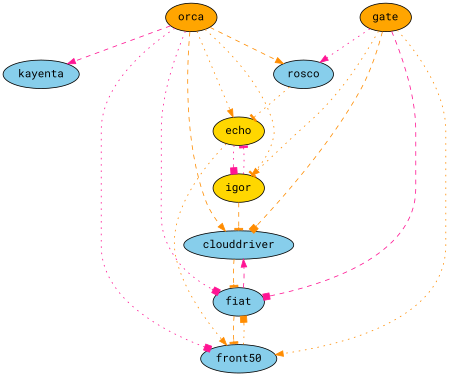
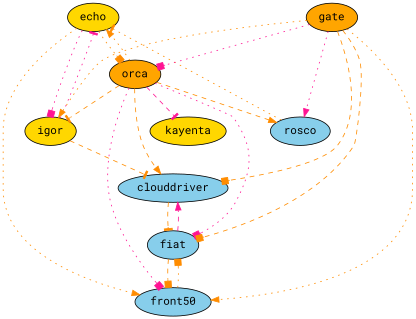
edge "orca" -> "kayenta": arrowhead normal -> tee
edge "echo" -> "orca": added
edge "gate" -> "orca": added
node "kayenta": fillcolor skyblue -> gold
edge "orca" -> "igor": style dotted -> dashed
edge "gate" -> "fiat": color deeppink -> darkorange
edge "fiat" -> "front50": arrowhead tee -> box
